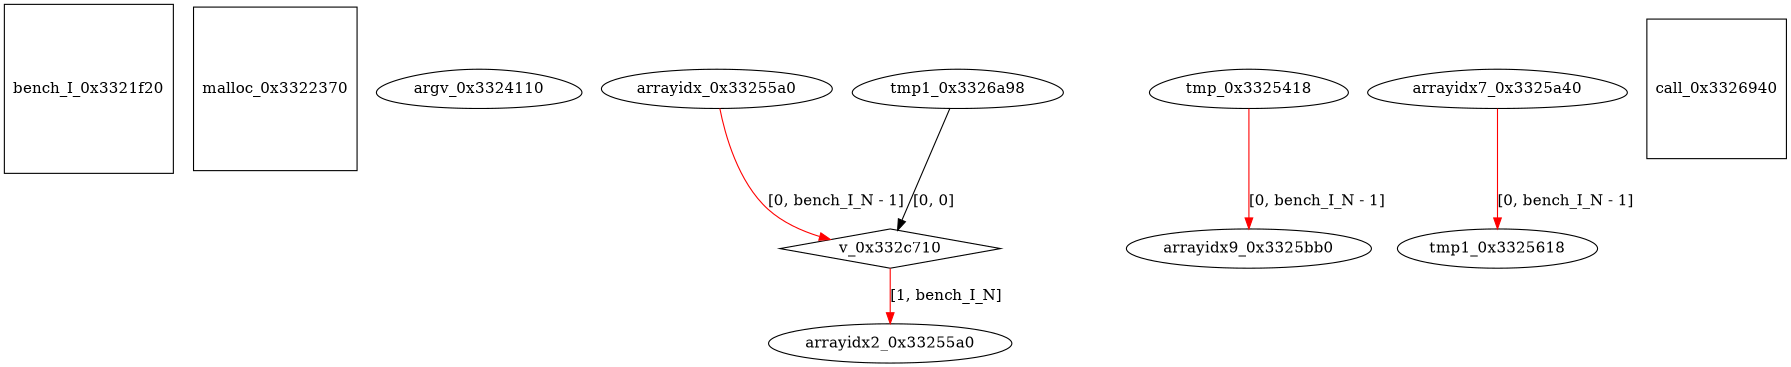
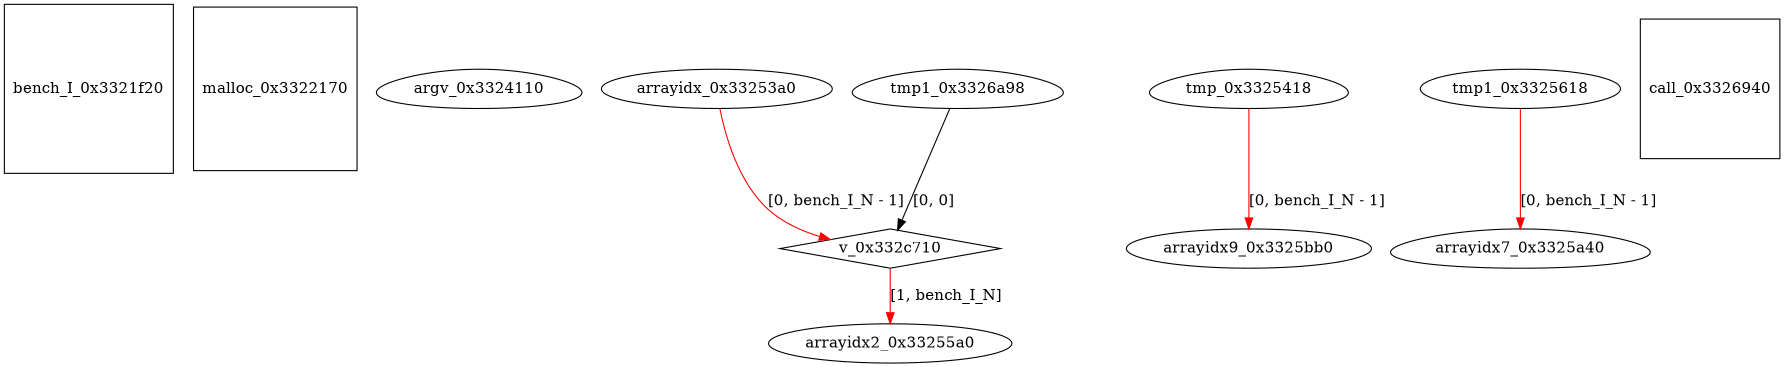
node "malloc_0x3322370": label "malloc_0x3322370" -> "malloc_0x3322170"
node "arrayidx_0x33255a0": label "arrayidx_0x33255a0" -> "arrayidx_0x33253a0"
edge "arrayidx7_0x3325a40" -> "tmp1_0x3325618": reversed
